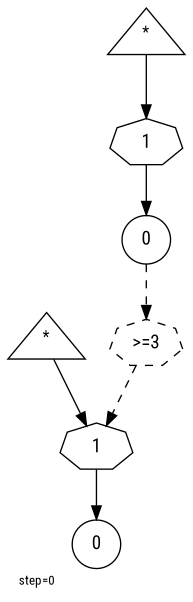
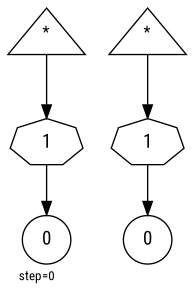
node ">=3": removed
